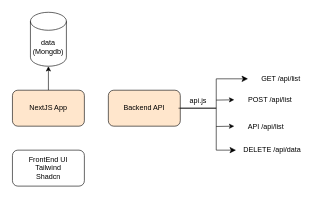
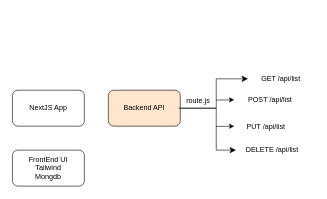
node "data (Mongdb)": removed
edge "NextJS App" -> "data (Mongdb)": removed
node "api.js": label "api.js" -> "route.js"
node "NextJS App": fillcolor #ffe6cc -> #ffffff
node "API /api/list": label "API /api/list" -> "PUT /api/list"
node "DELETE /api/data": label "DELETE /api/data" -> "DELETE /api/list"
node "FrontEnd UI Tailwind Shadcn": label "FrontEnd UI Tailwind Shadcn" -> "FrontEnd UI Tailwind Mongdb"
